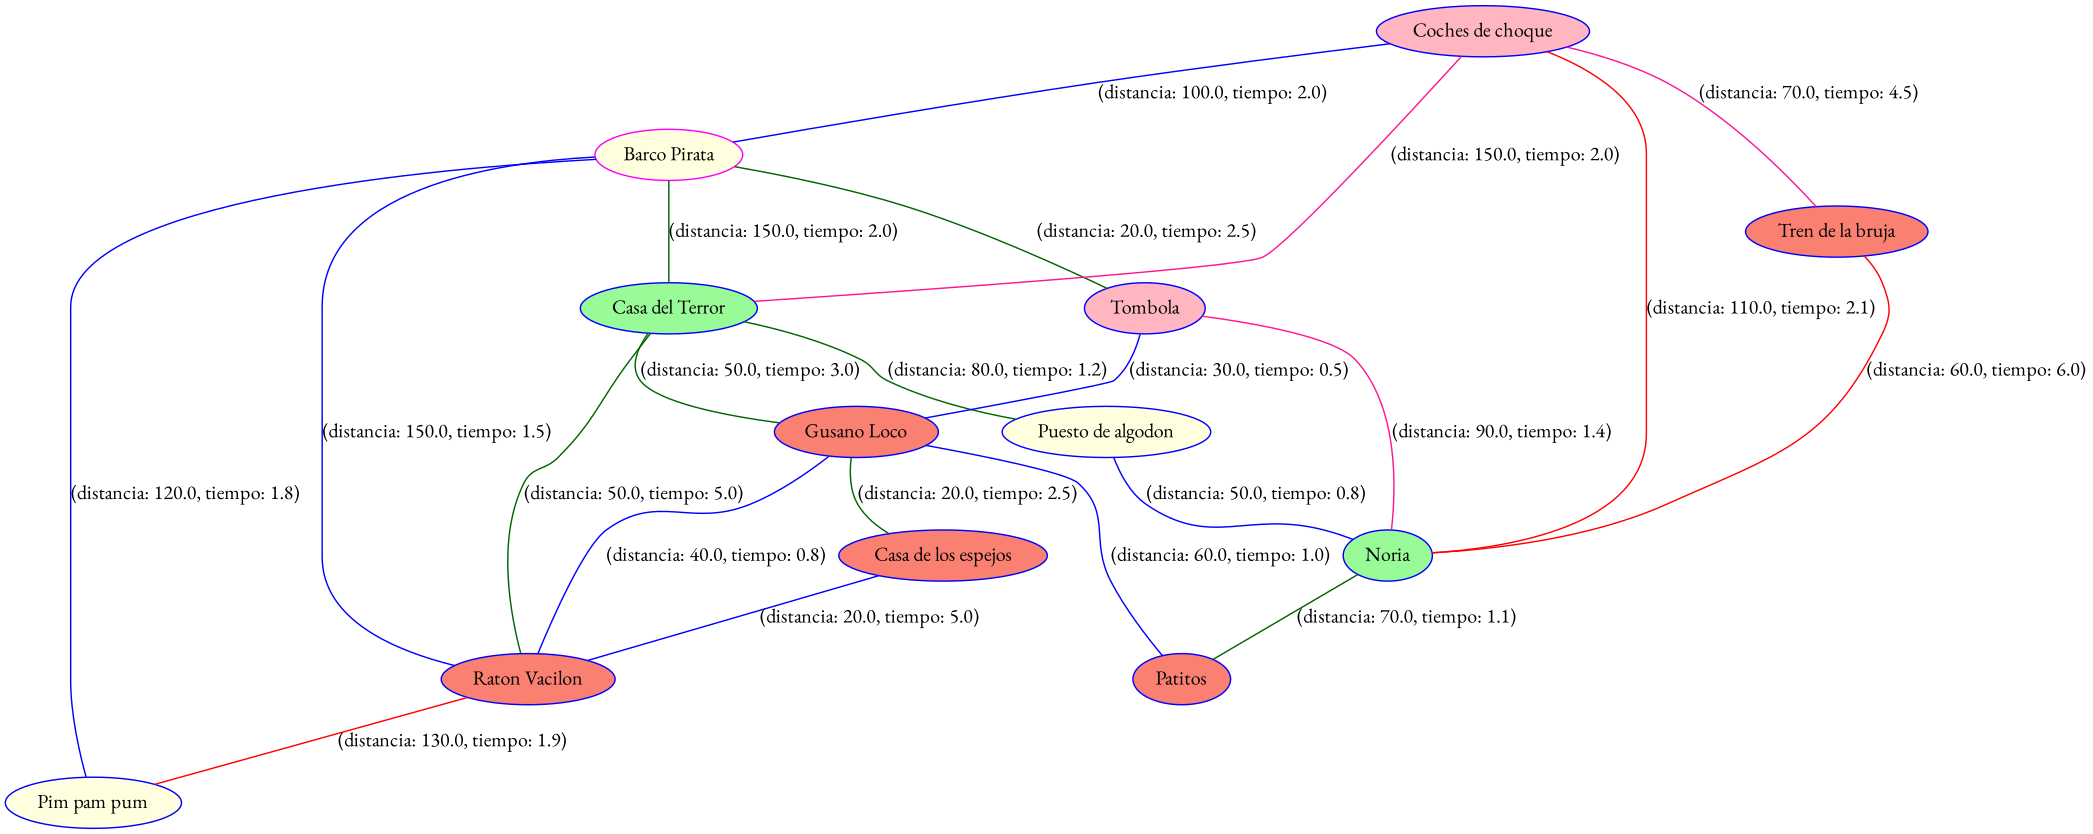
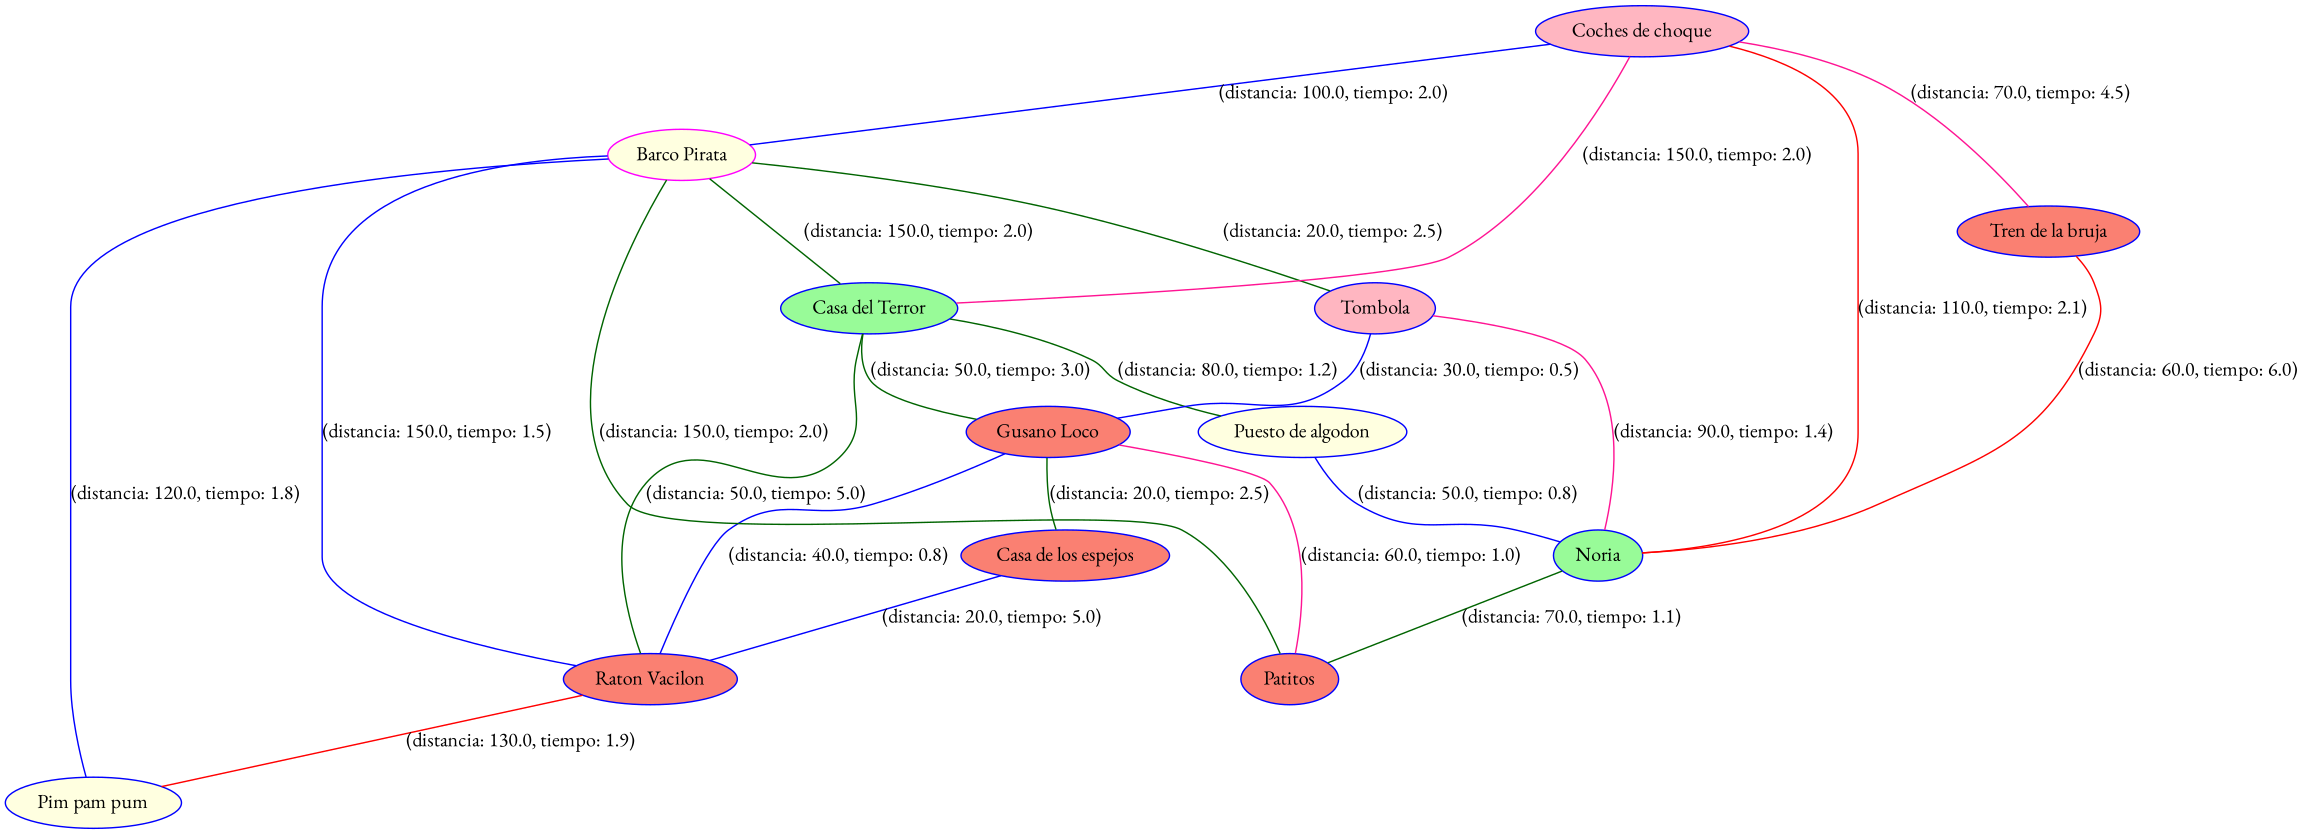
edge "Gusano Loco" -- "Patitos": color blue -> deeppink
edge "Barco Pirata" -- "Patitos": added, label "(distancia: 150.0, tiempo: 2.0)"
